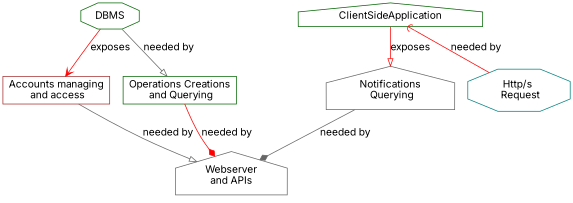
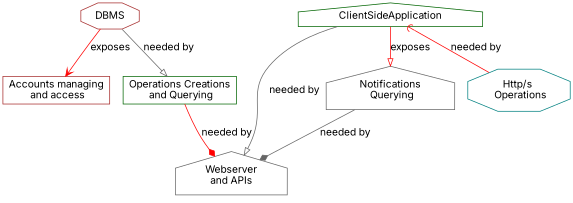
node "DBMS": color darkgreen -> brown
node "Http/s Request": label "Http/s Request" -> "Http/s Operations"
edge "Accounts managing and access" -> "Webserver and APIs": now "ClientSideApplication" -> "Webserver and APIs"
